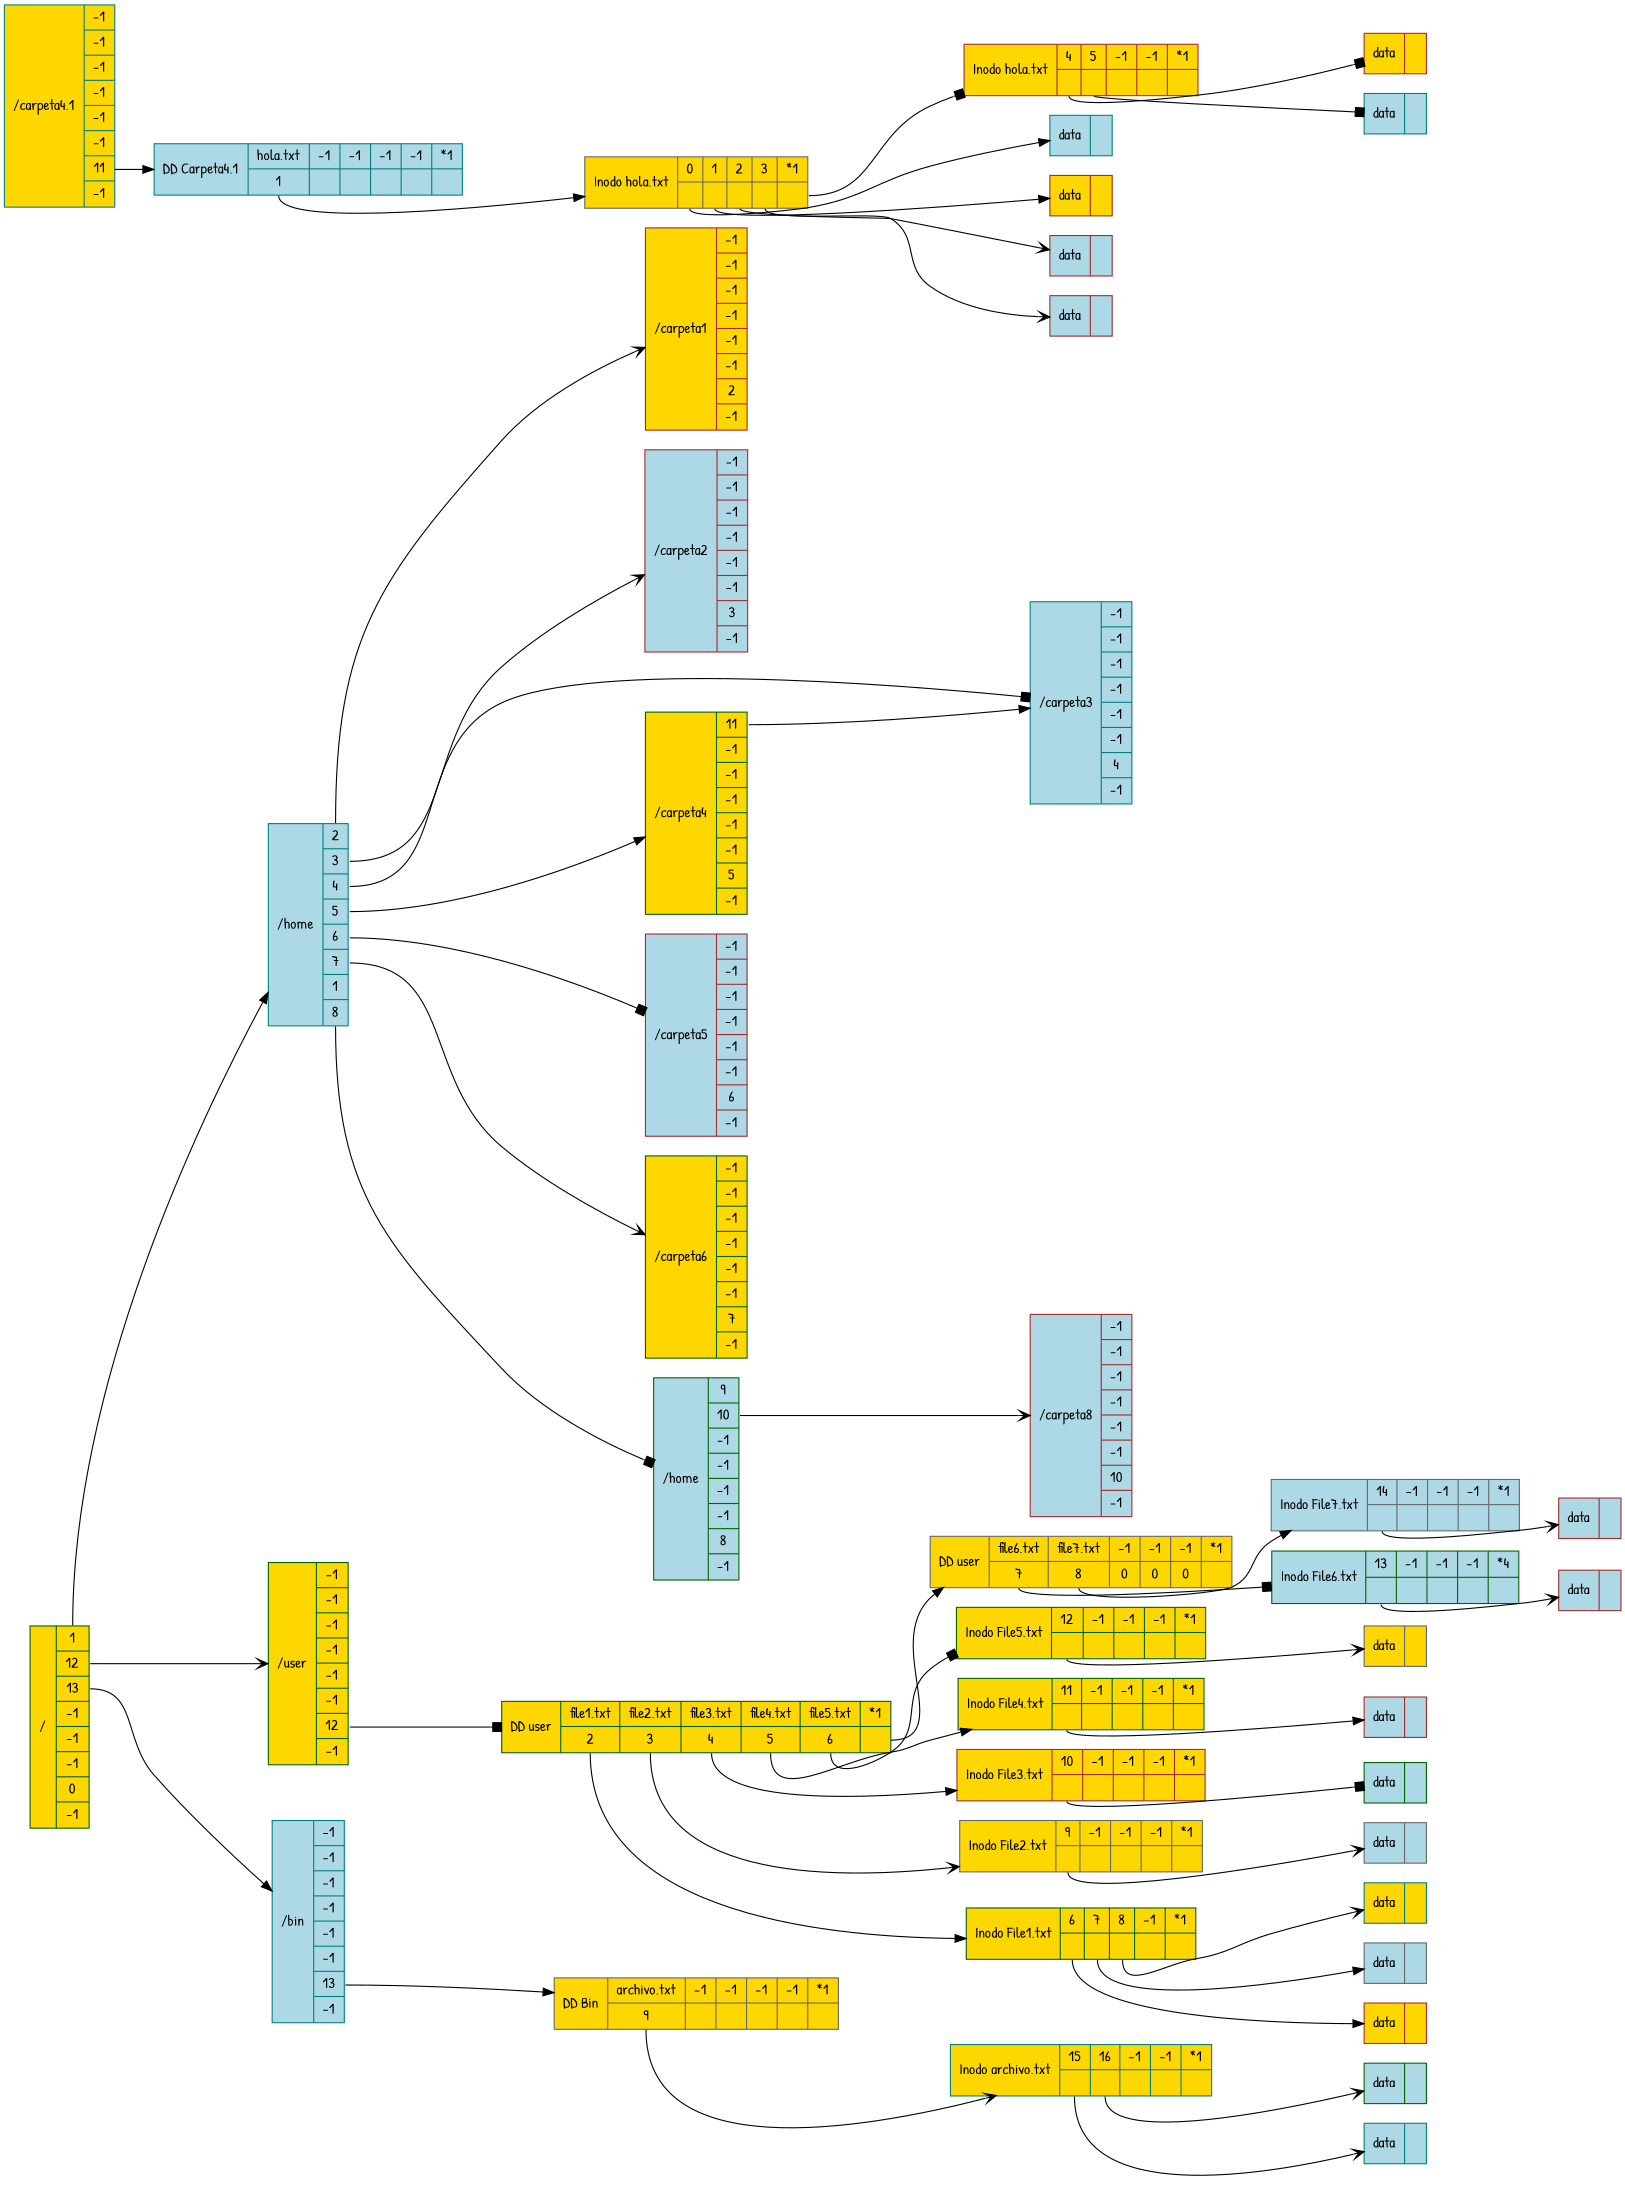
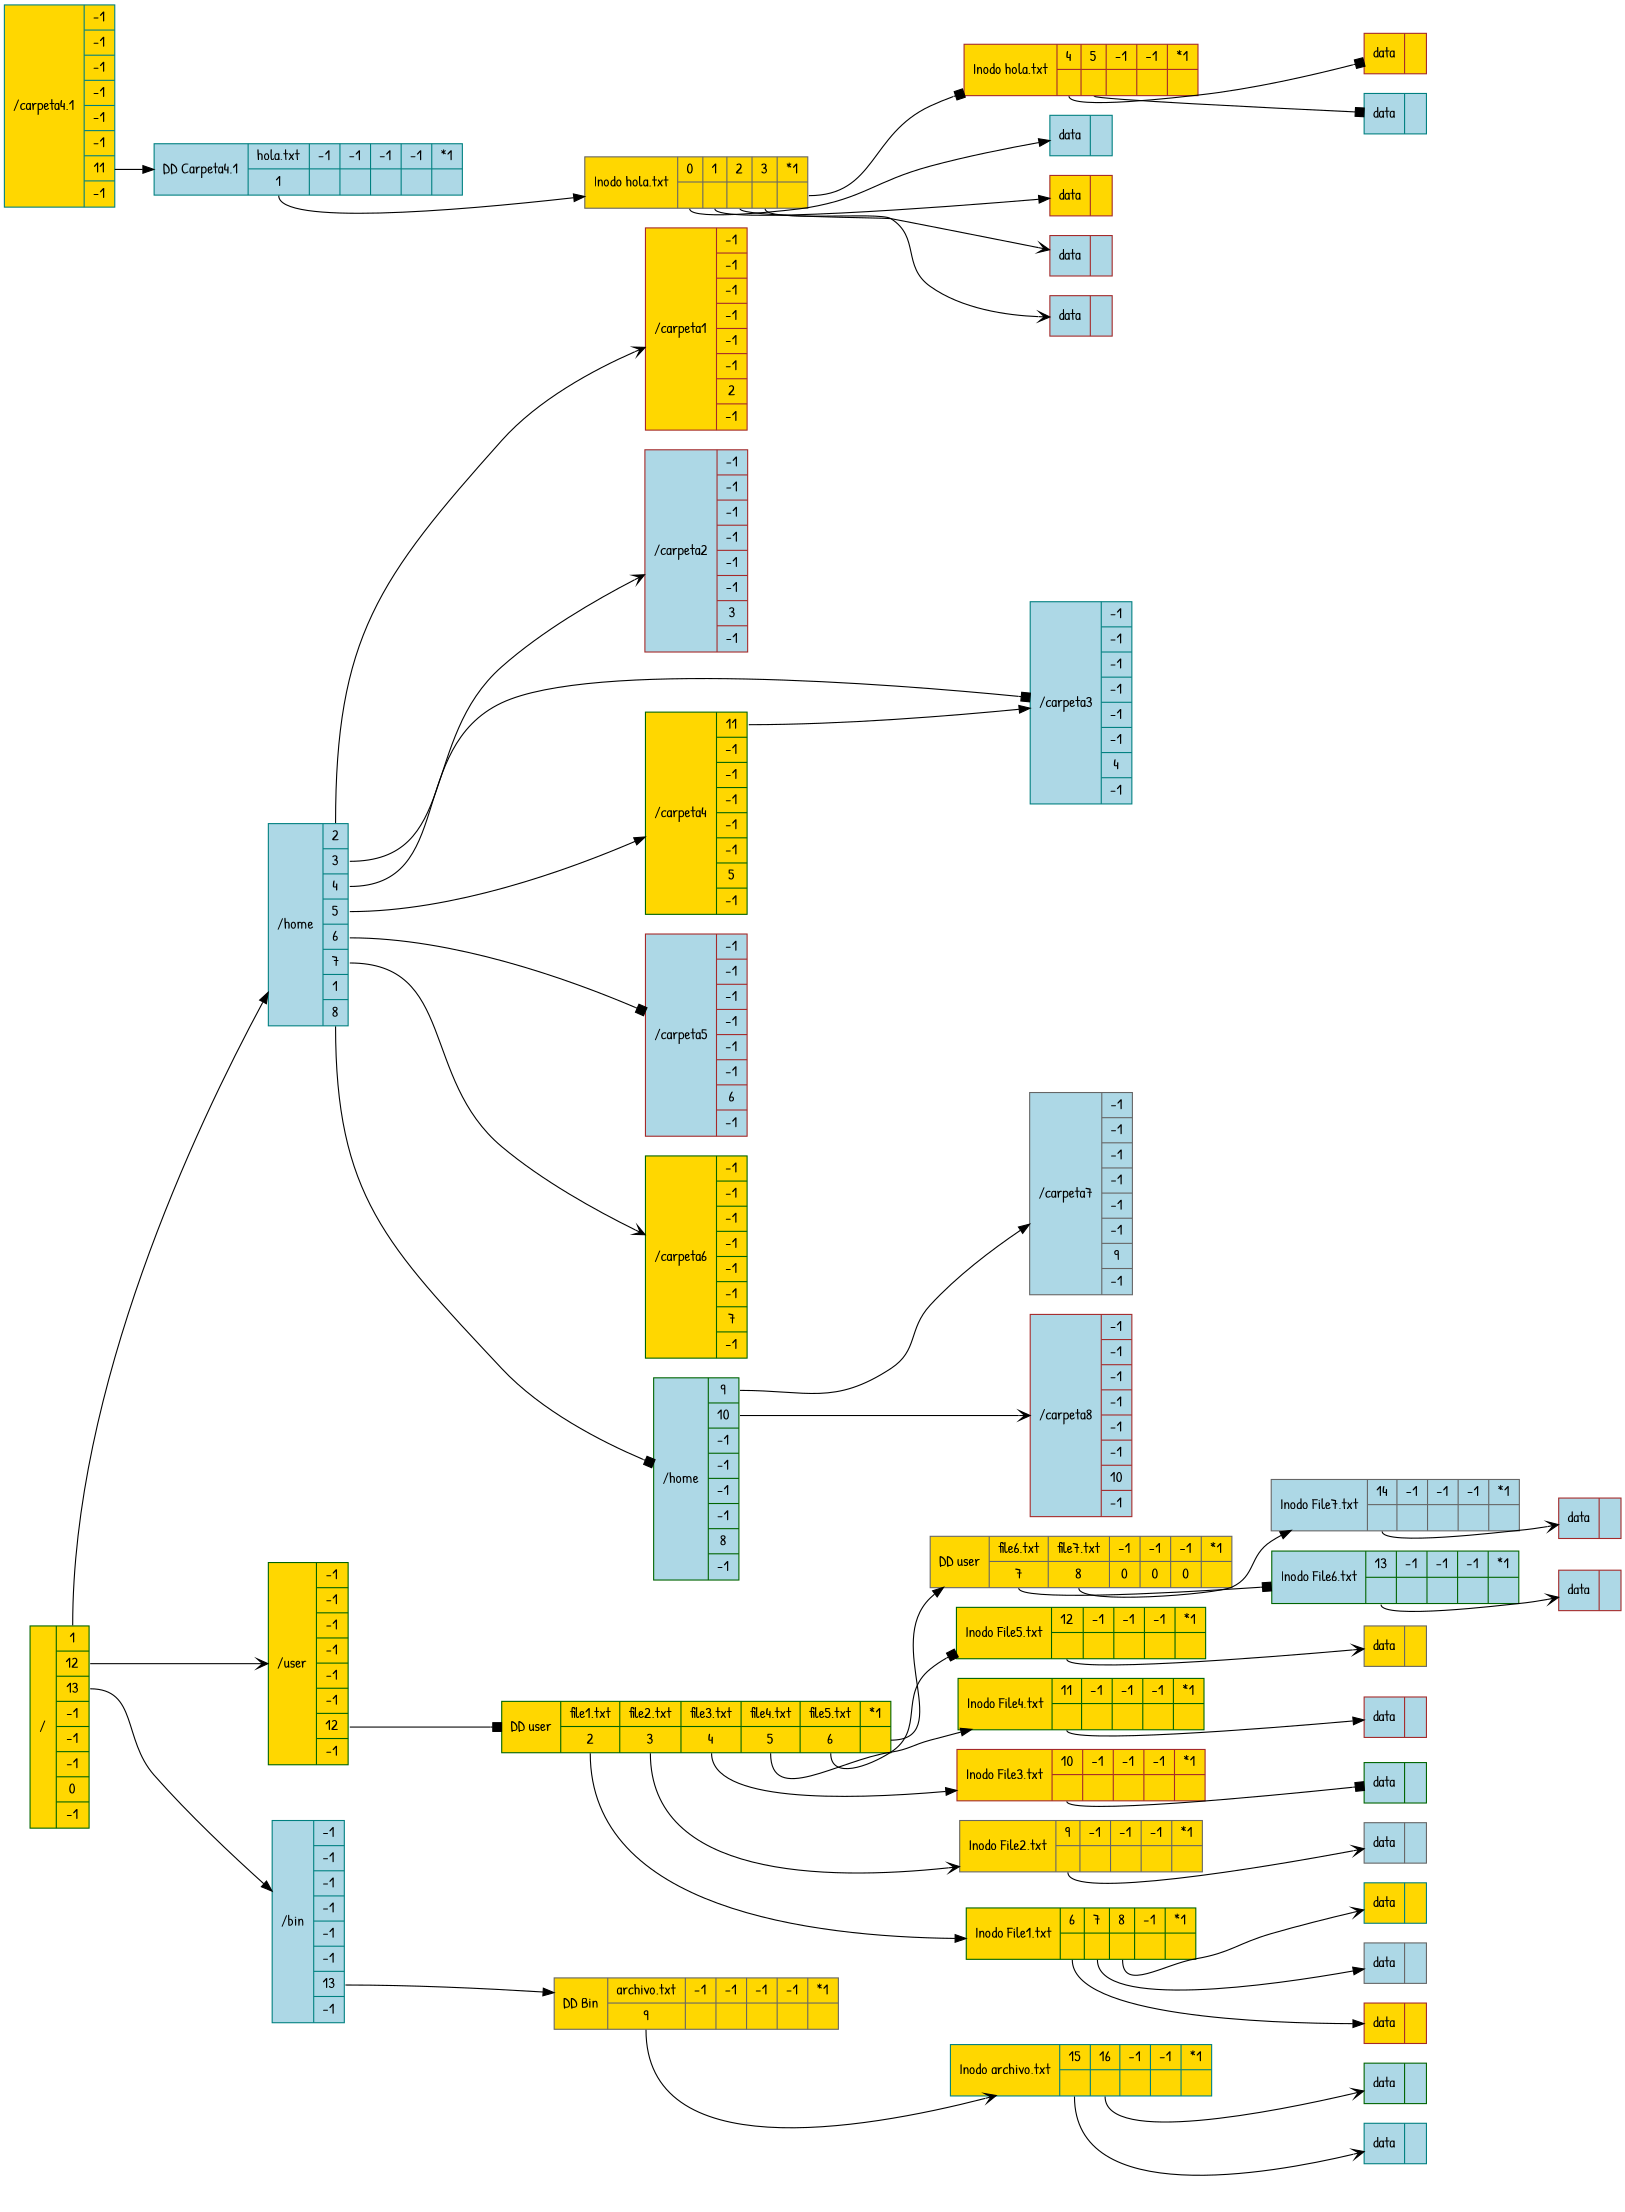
node "/carpeta7": added
node "Inodo File6.txt": text "*4" -> "*1"
